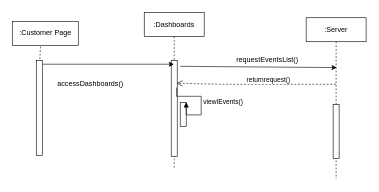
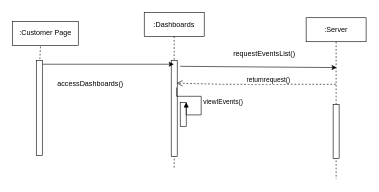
node "requestEventsList()": moved (267, 60) -> (264, 54)
